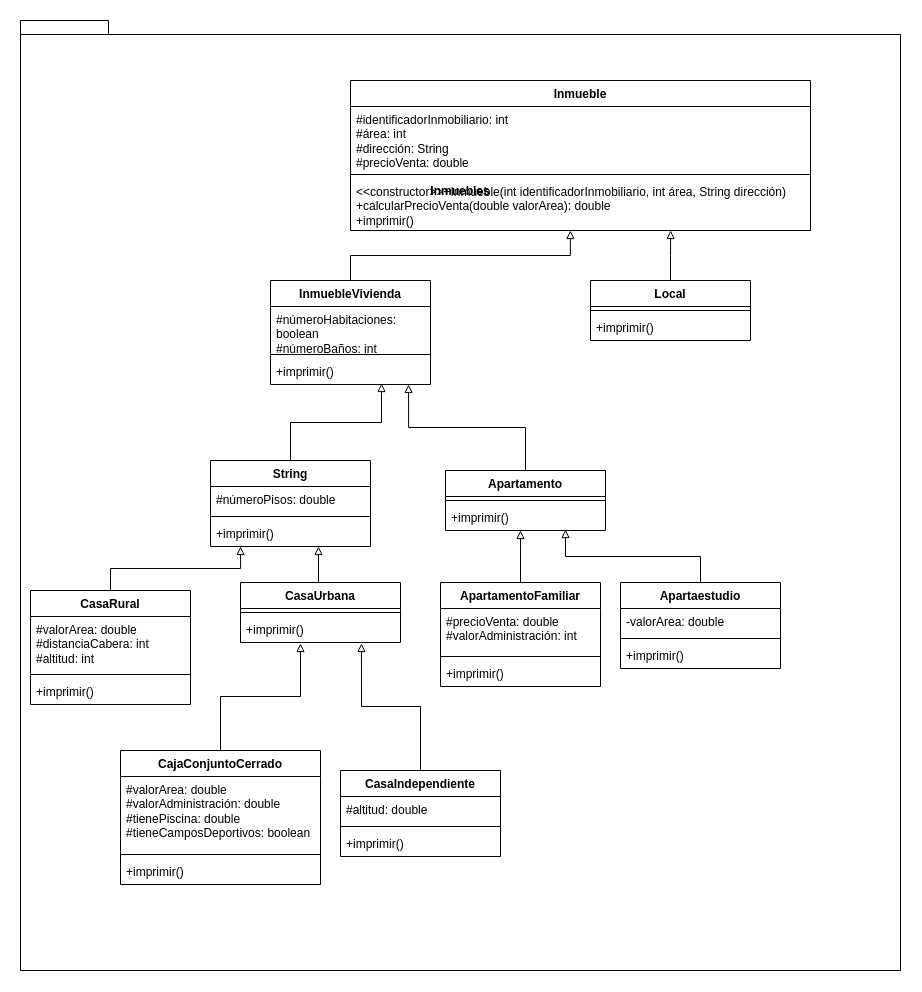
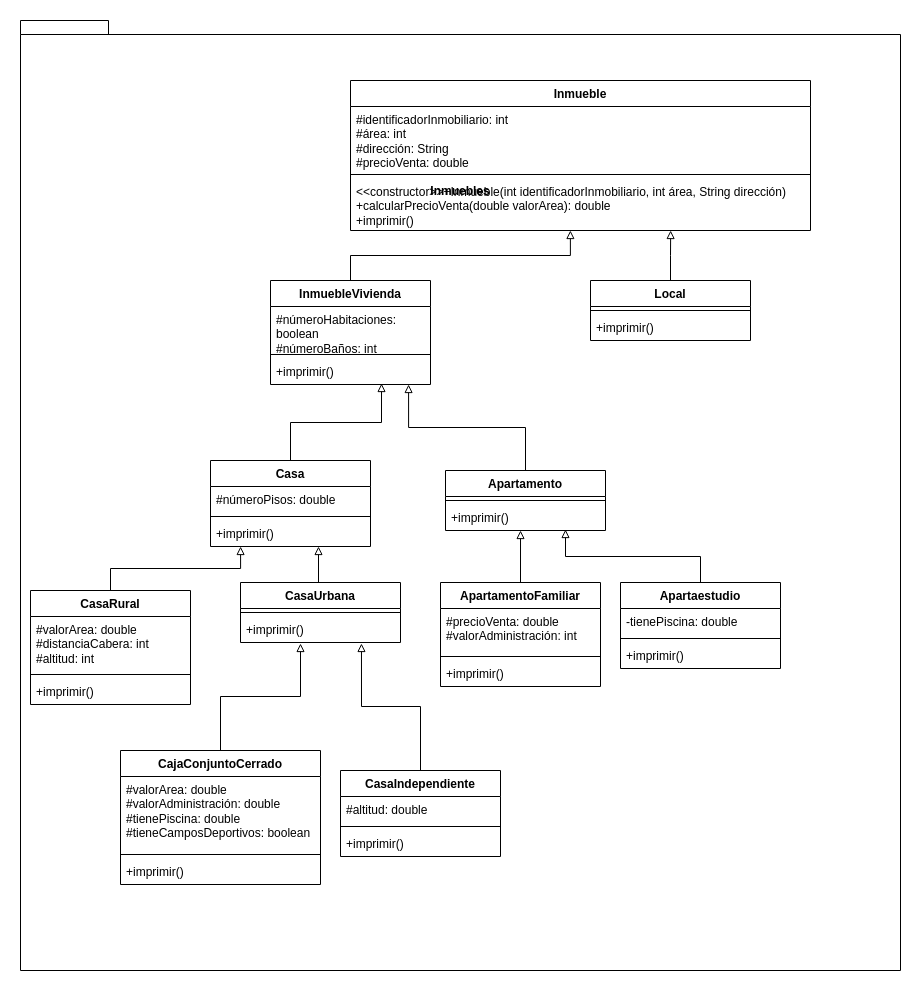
node "String": label "String" -> "Casa"
node "-valorArea: double": label "-valorArea: double" -> "-tienePiscina: double"
